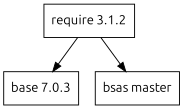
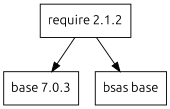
node "require 3.1.2": label "require 3.1.2" -> "require 2.1.2"
node "bsas master": label "bsas master" -> "bsas base"
